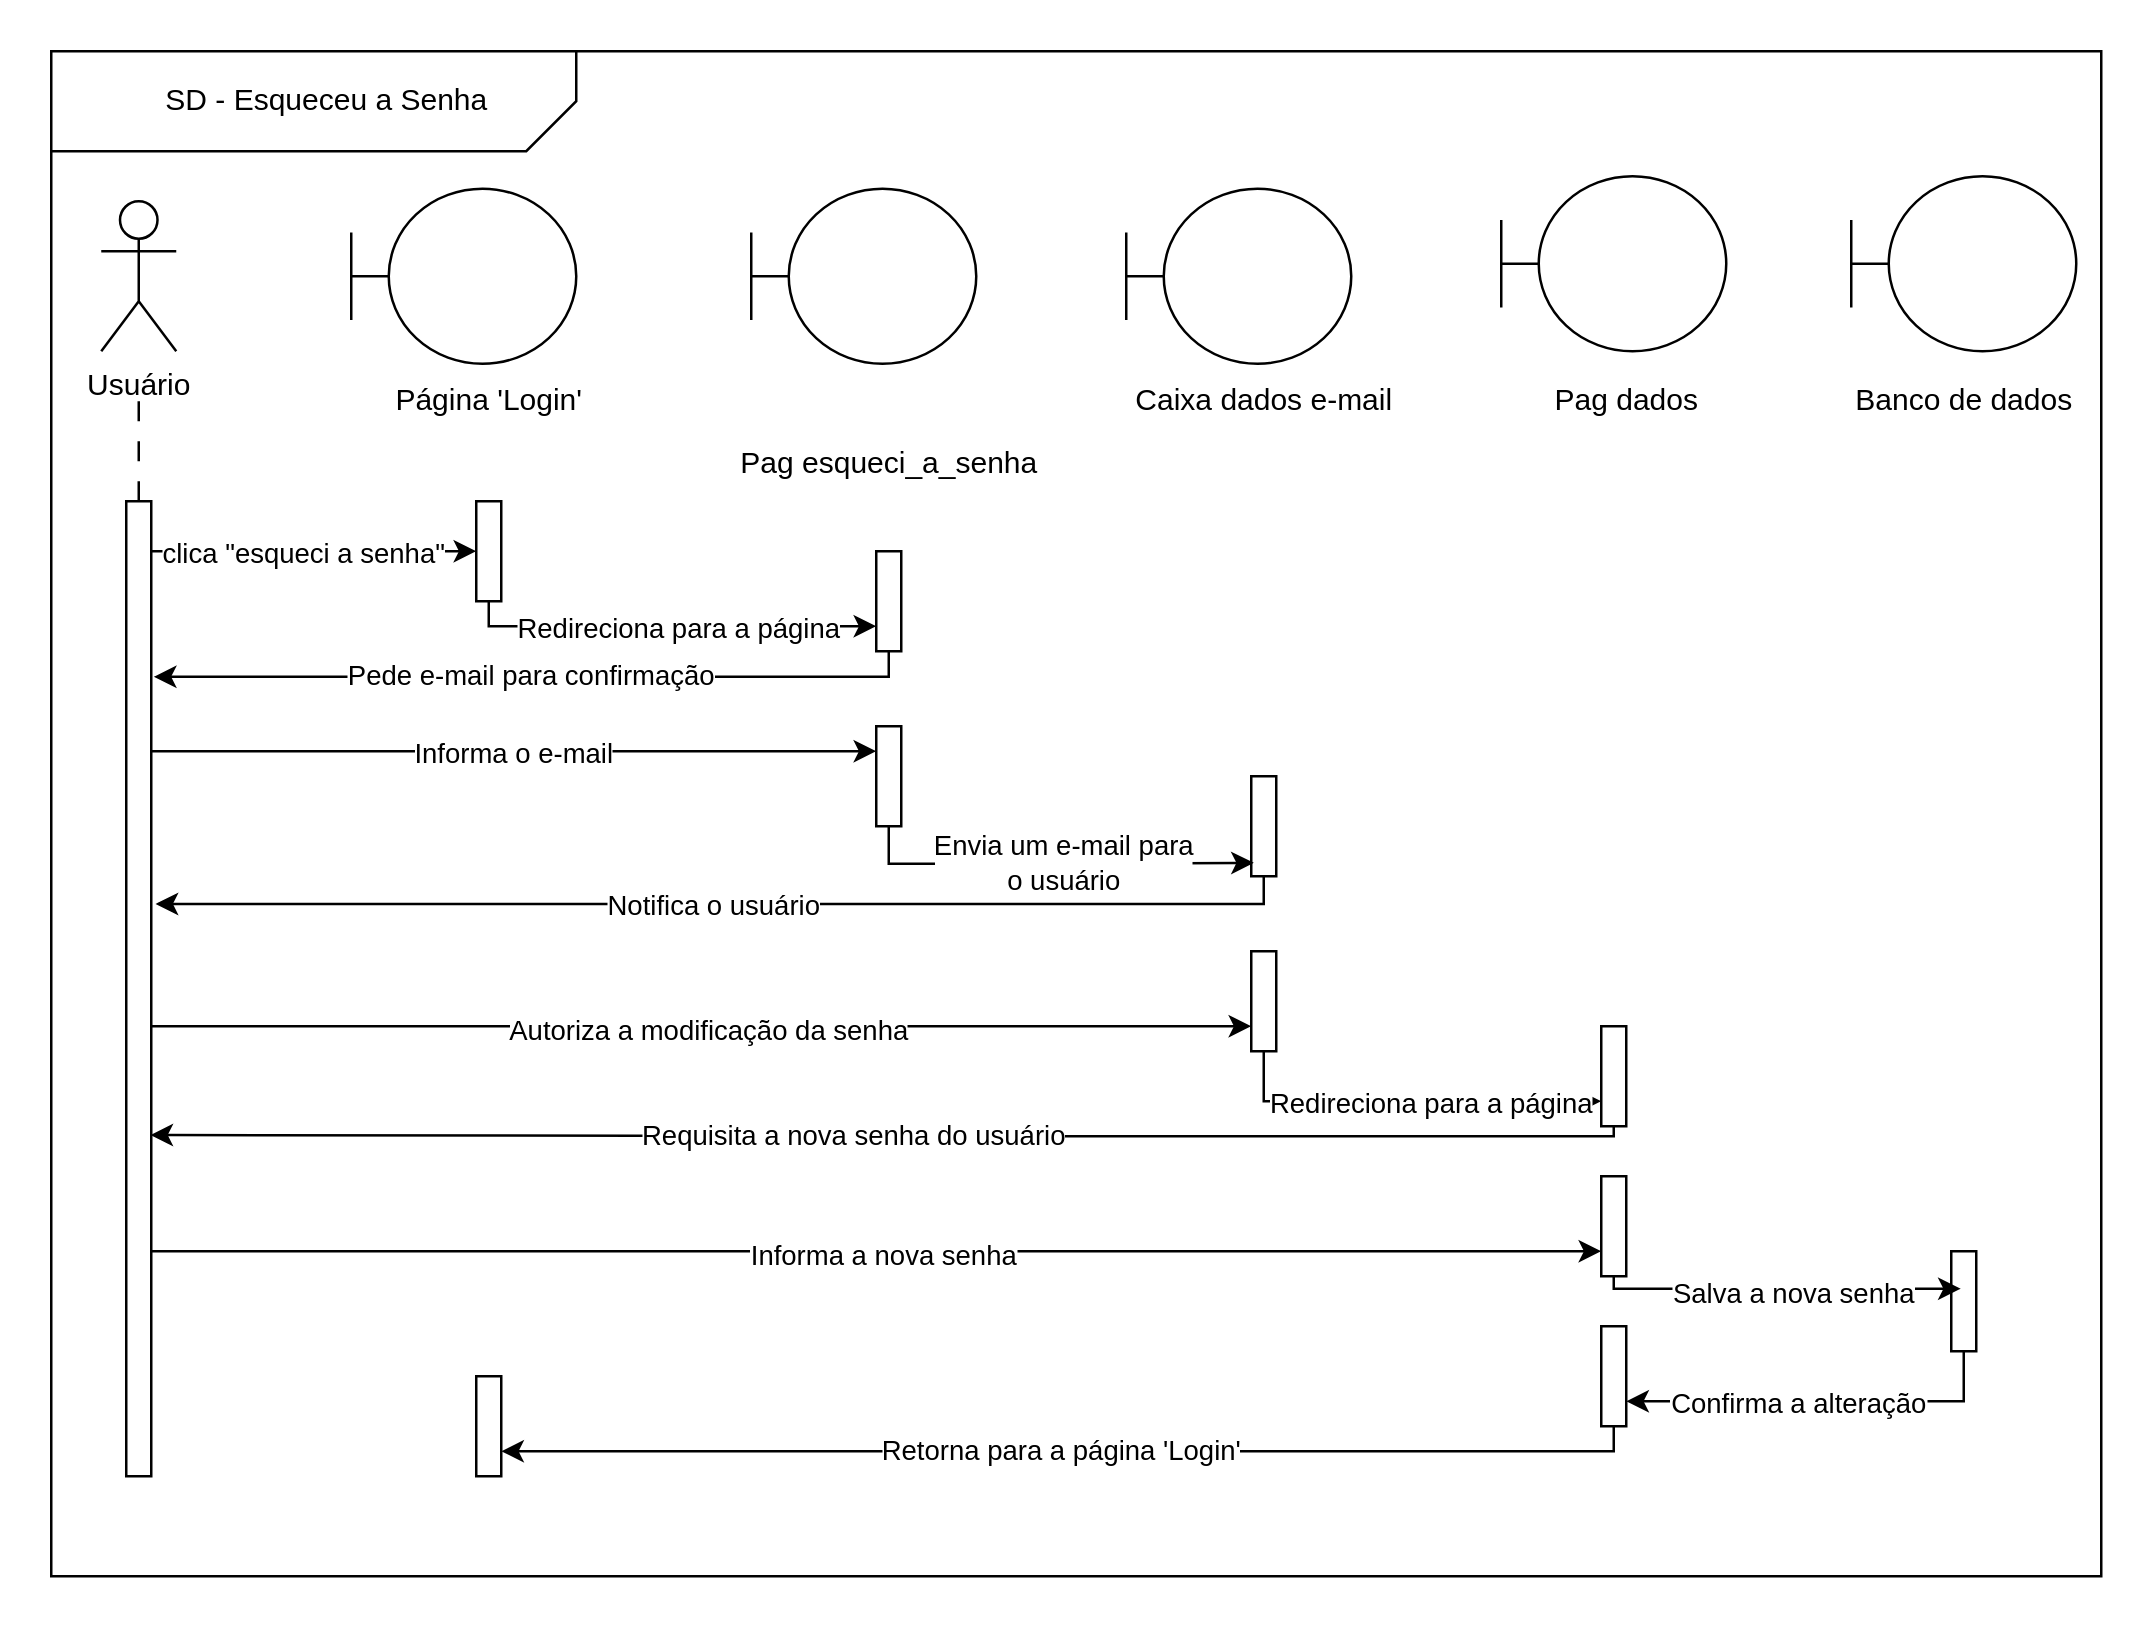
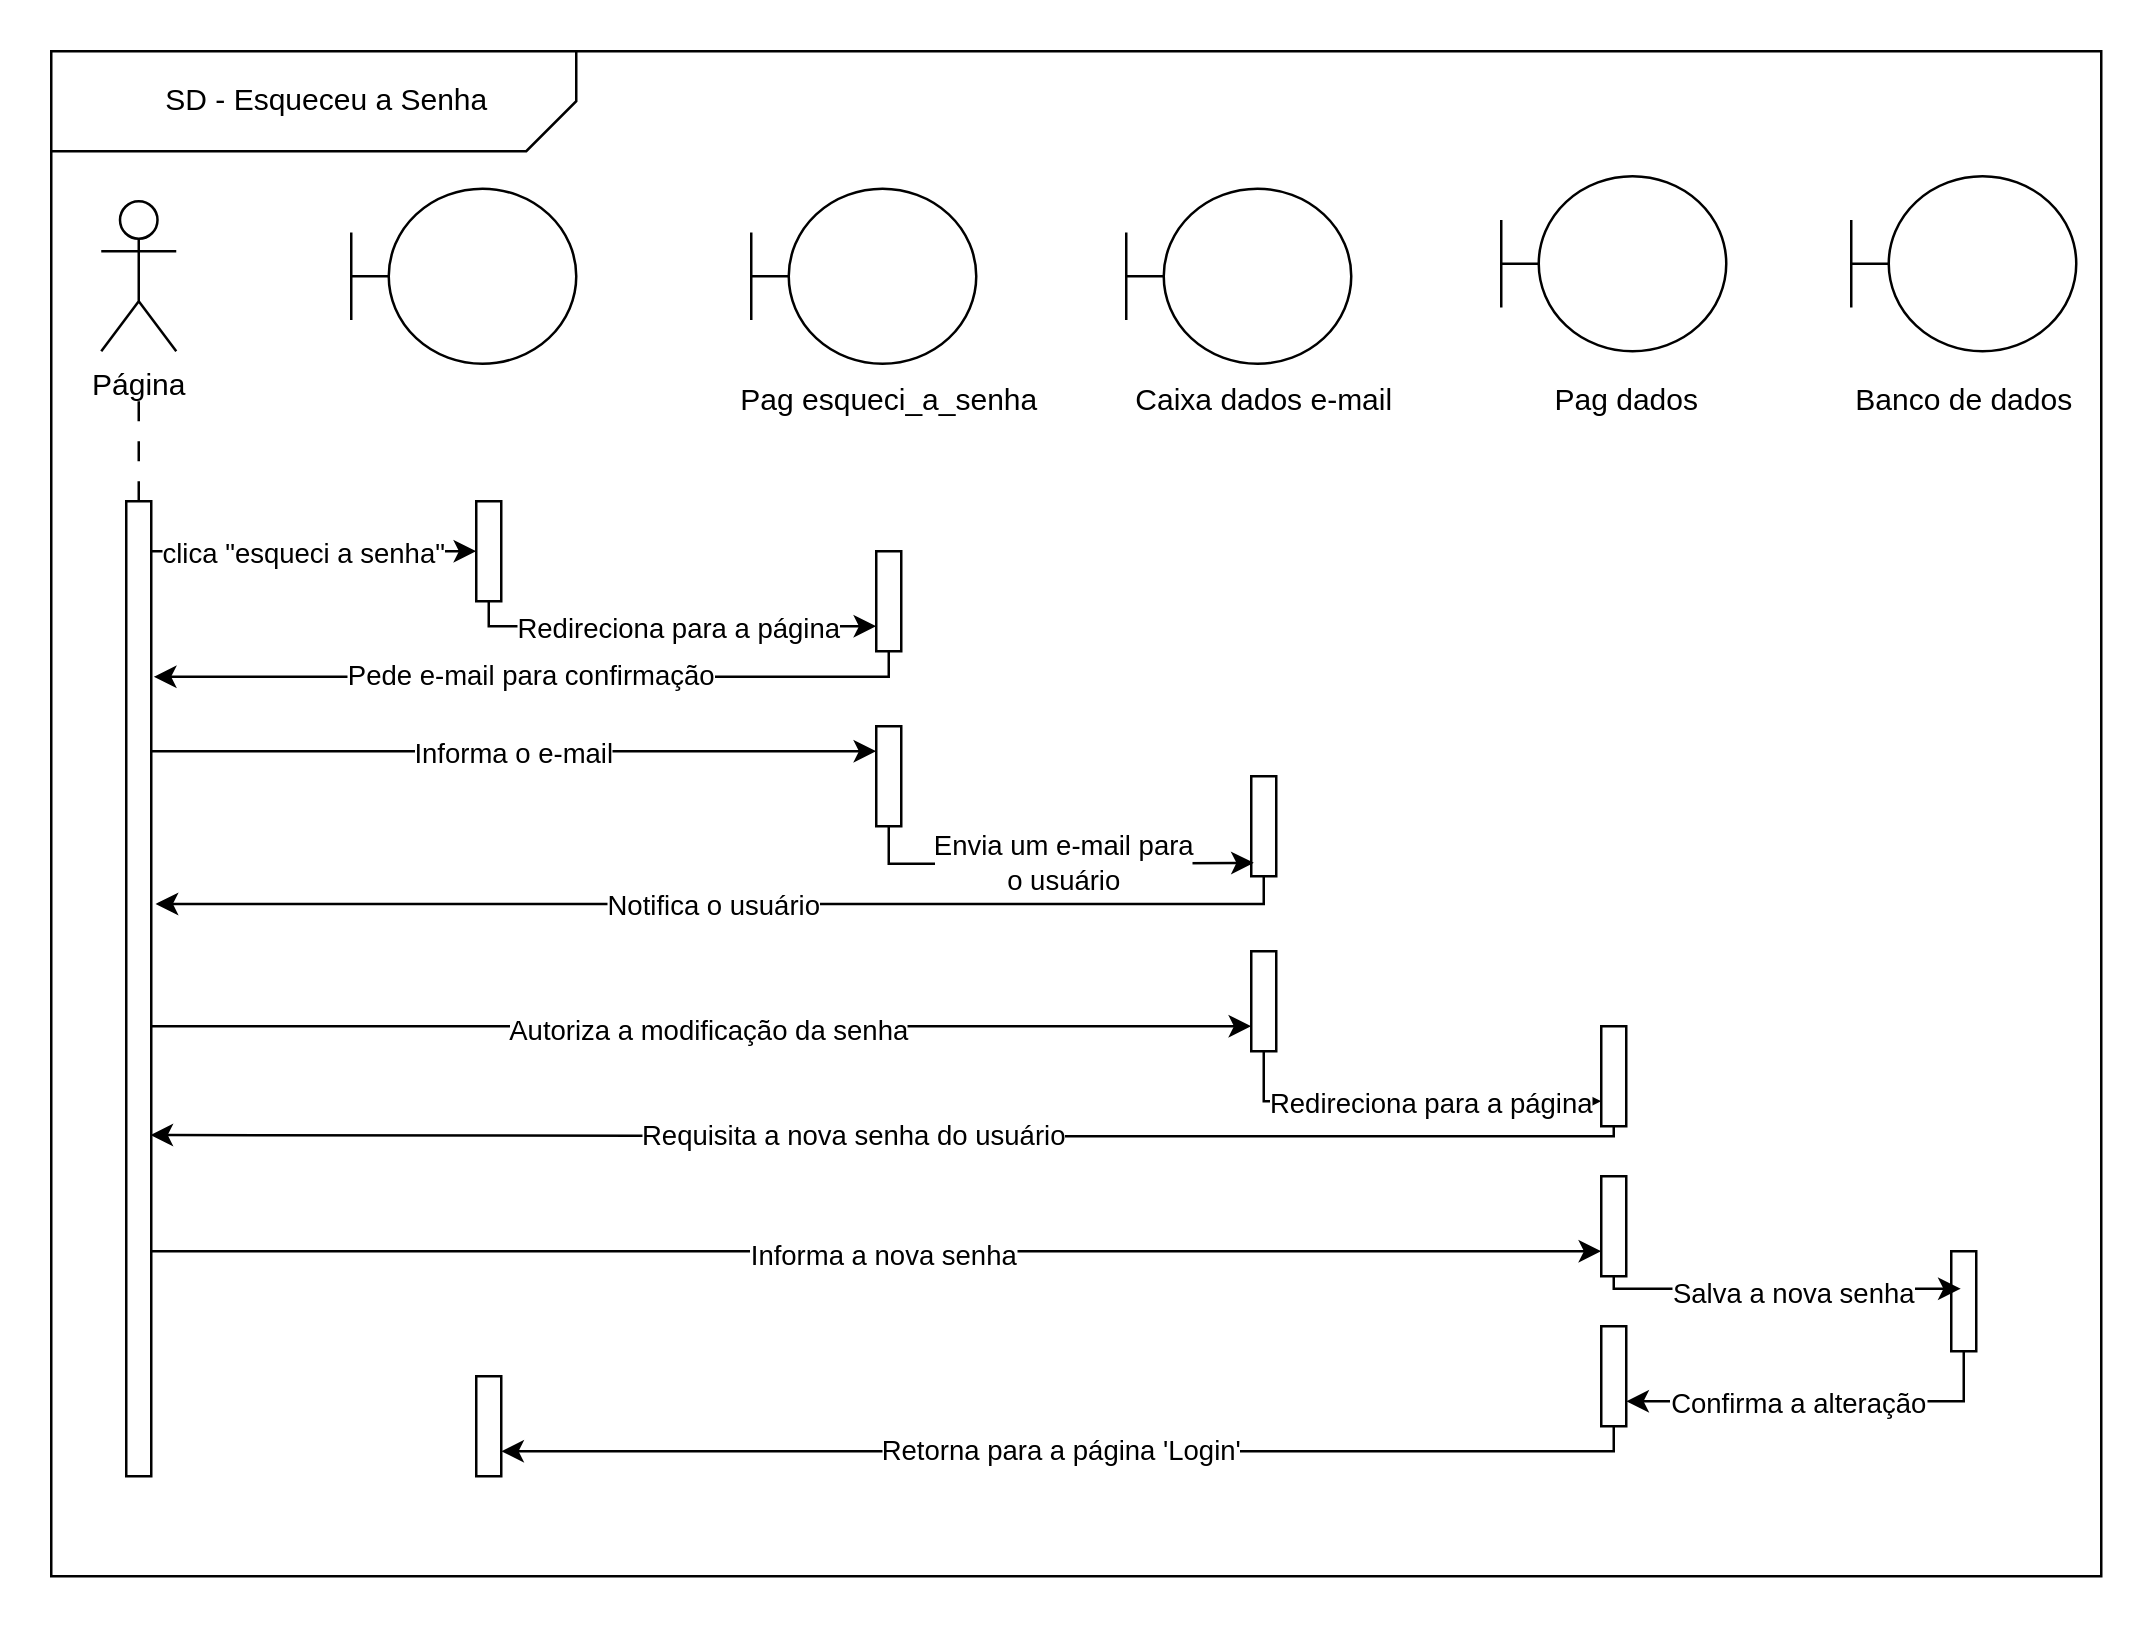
node "Usuário": label "Usuário" -> "Página"
node "Página 'Login'": removed
node "Pag esqueci_a_senha": moved (889, 464) -> (889, 401)
